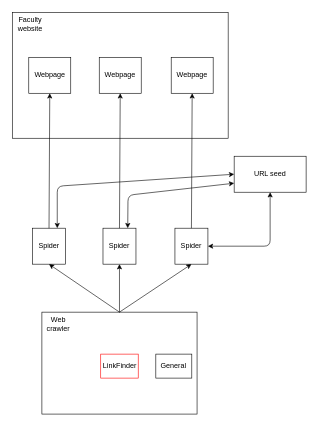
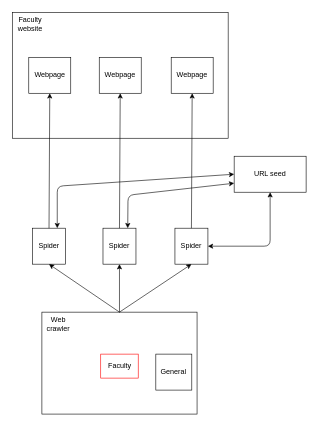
node "LinkFinder": label "LinkFinder" -> "Faculty"
node "General": size 36x24 -> 36x36
